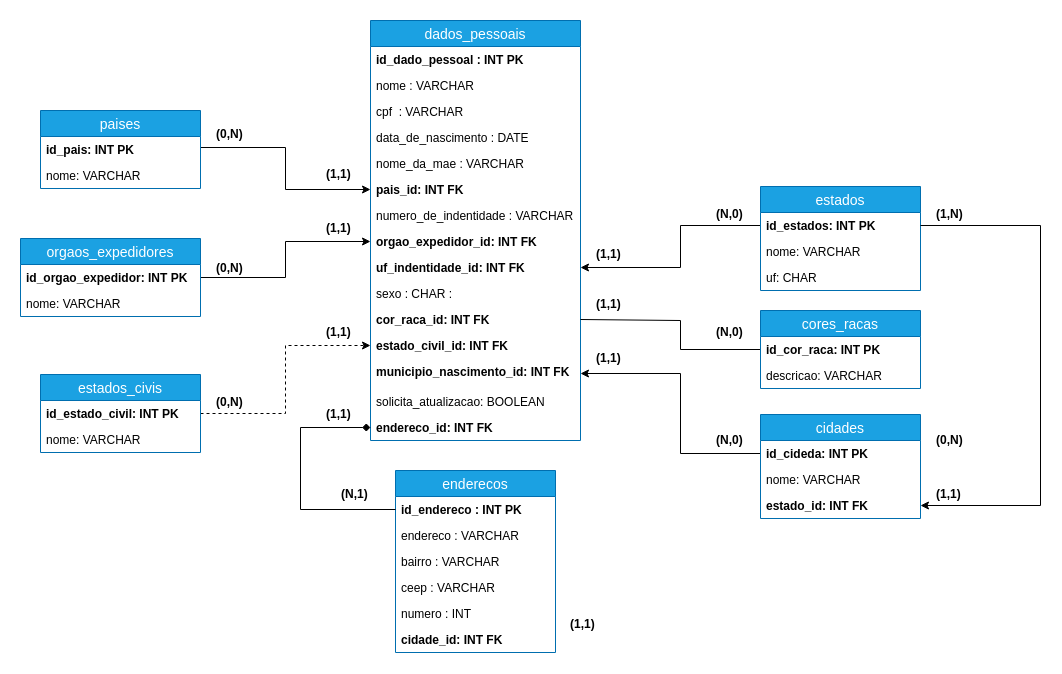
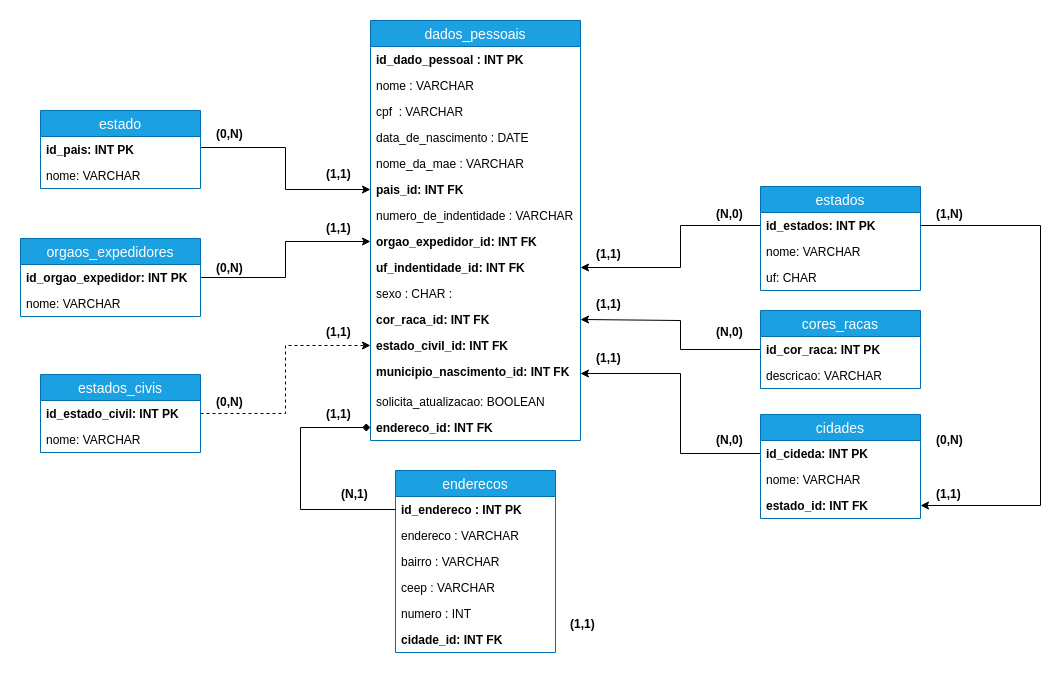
node "paises": label "paises" -> "estado"
edge "cor_raca_id: INT FK" -- "id_cor_raca: INT PK": arrowhead none -> classic
